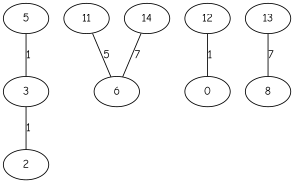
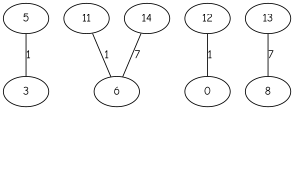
edge "11" -- "6": label "5" -> "1"
node "2": removed
